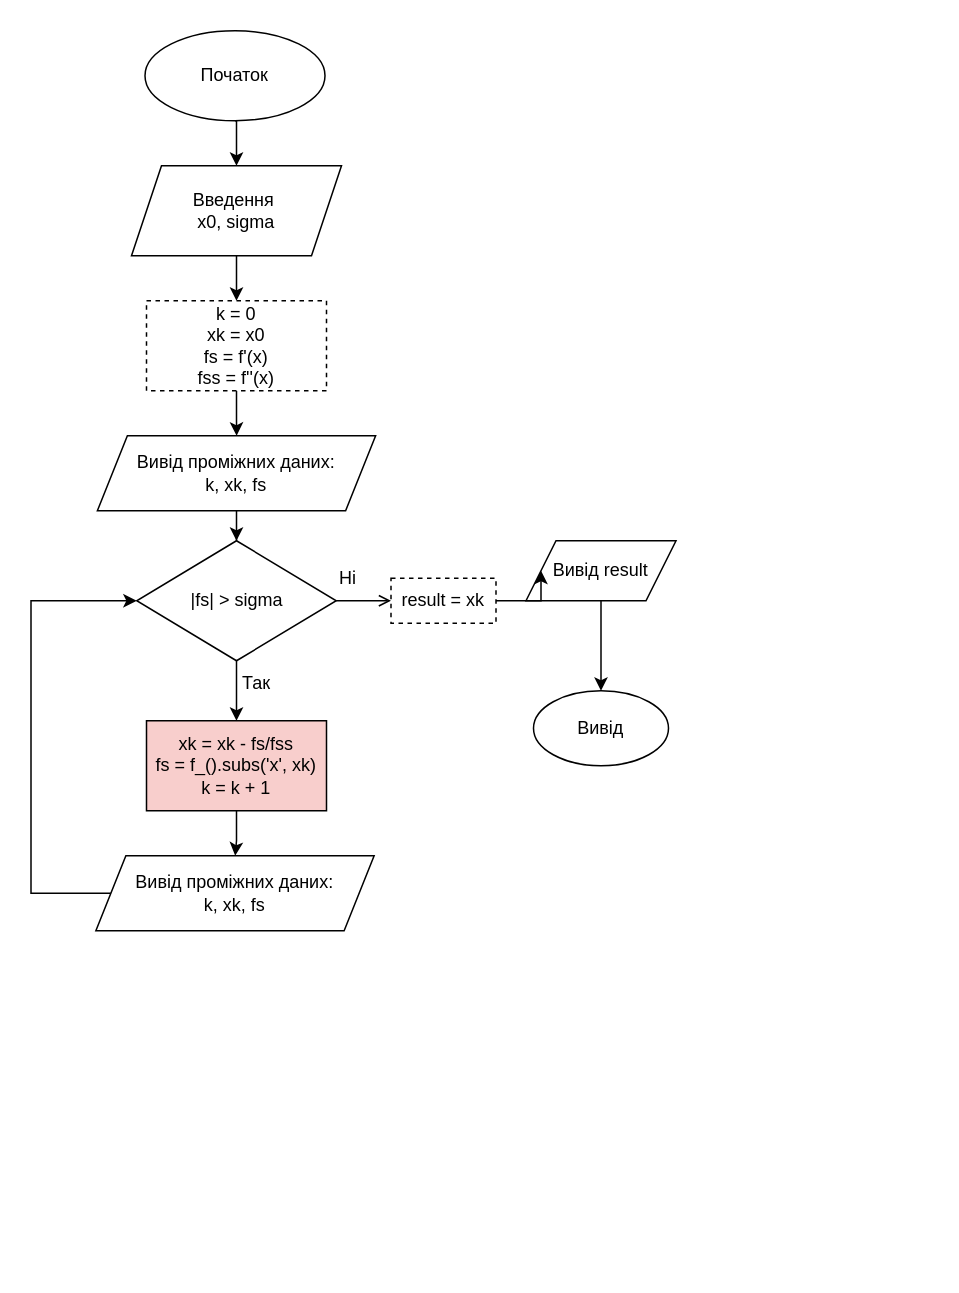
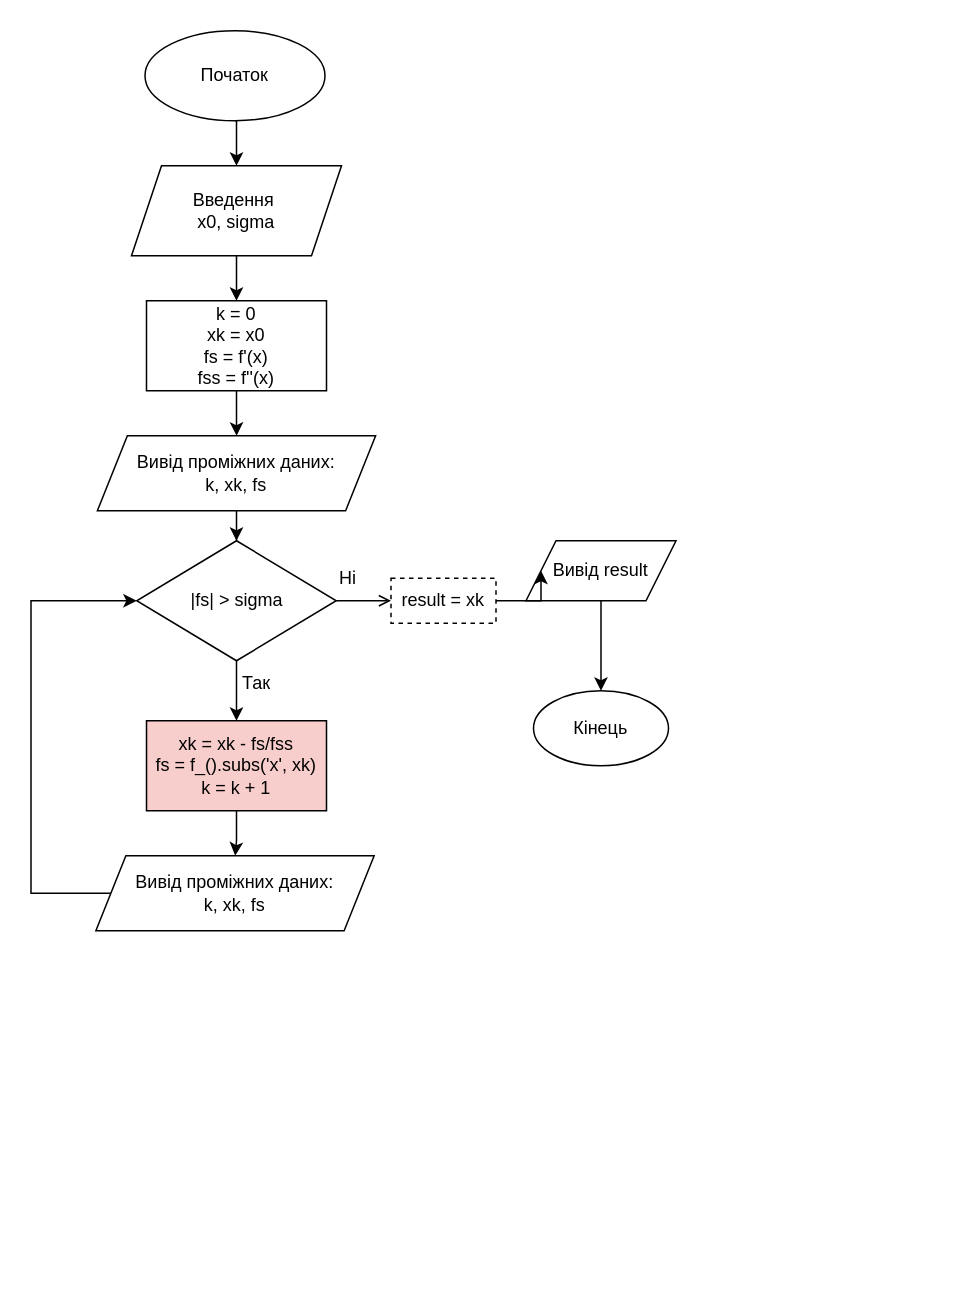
node "k = 0 xk = x0 fs = f'(x) fss = f''(x)": style dashed -> solid
node "Вивід": label "Вивід" -> "Кінець"
